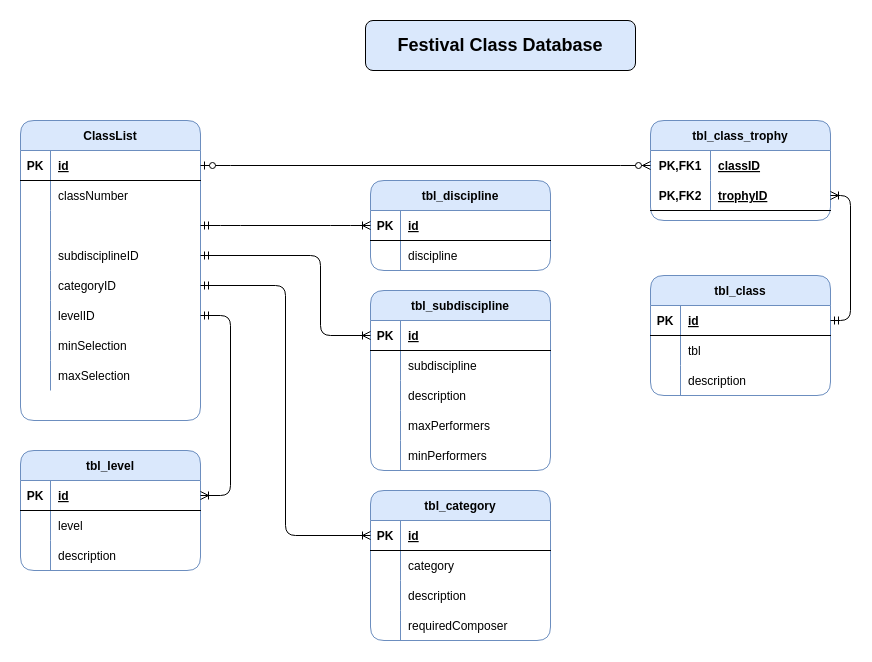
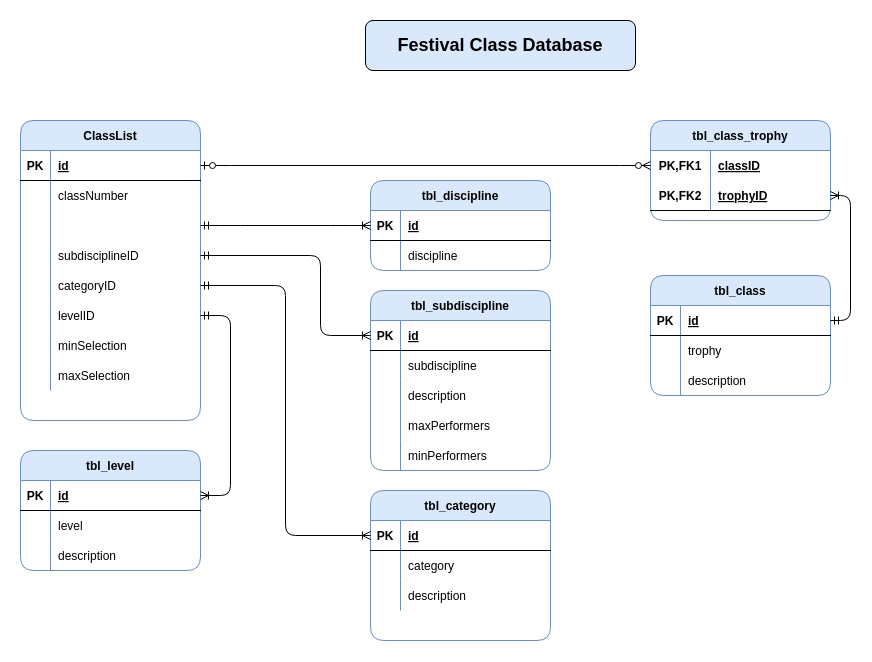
node "tbl": label "tbl" -> "trophy"
node "requiredComposer": removed
